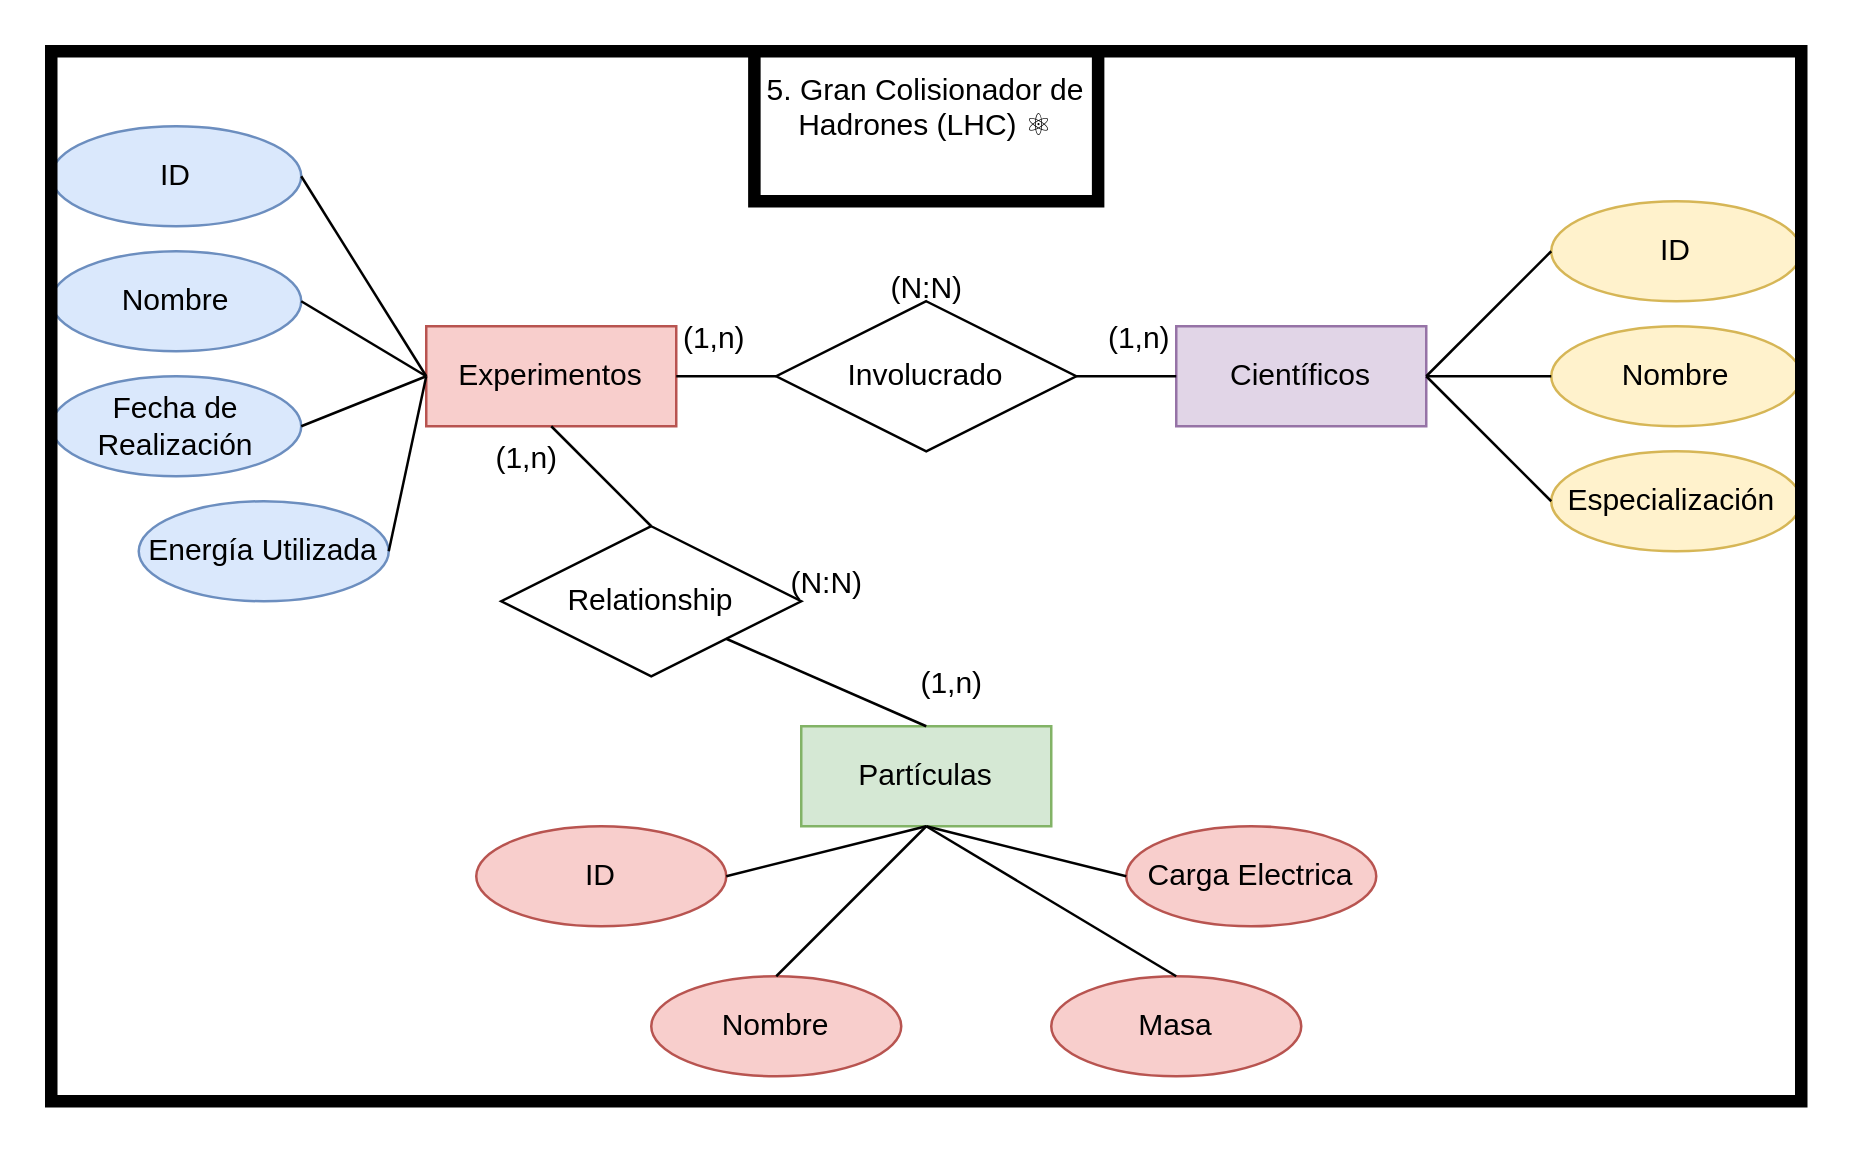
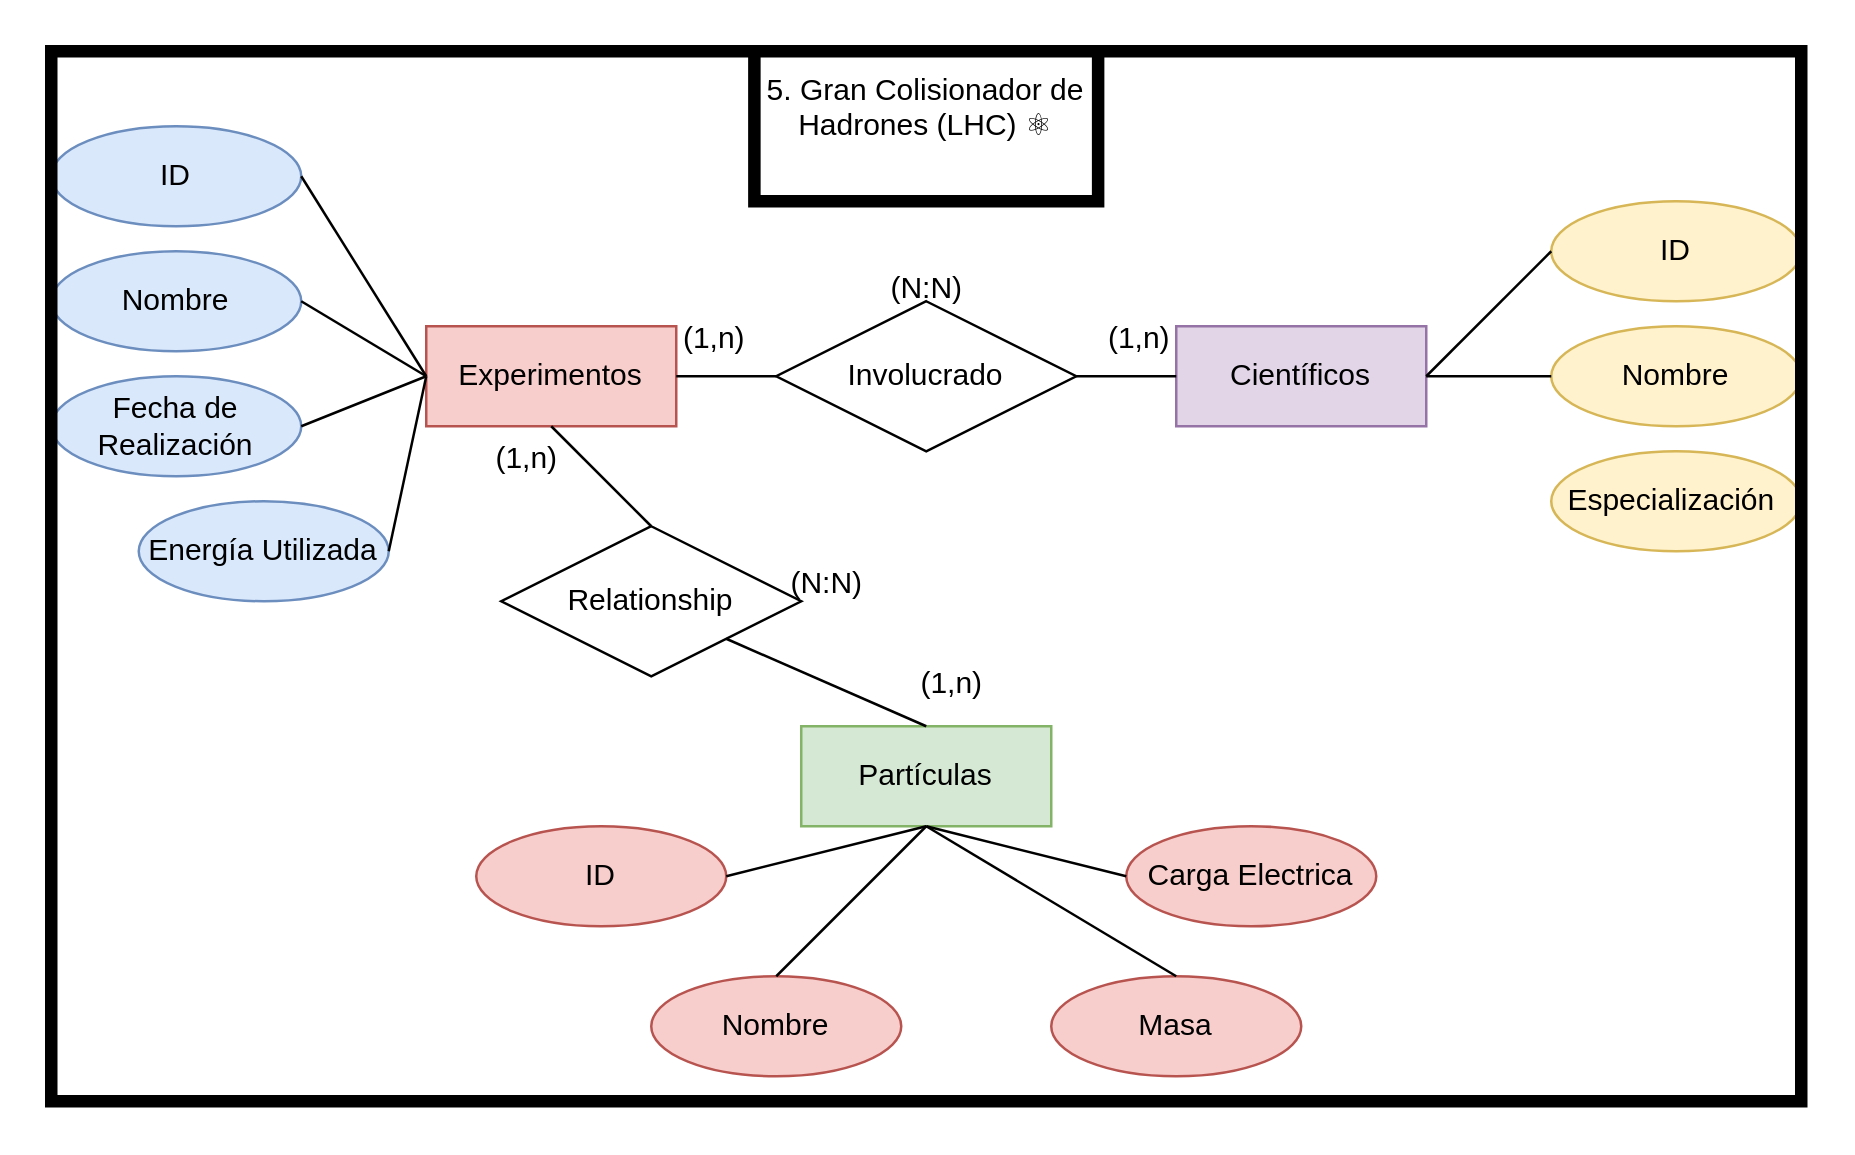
edge "Científicos" -- "Especialización": removed
